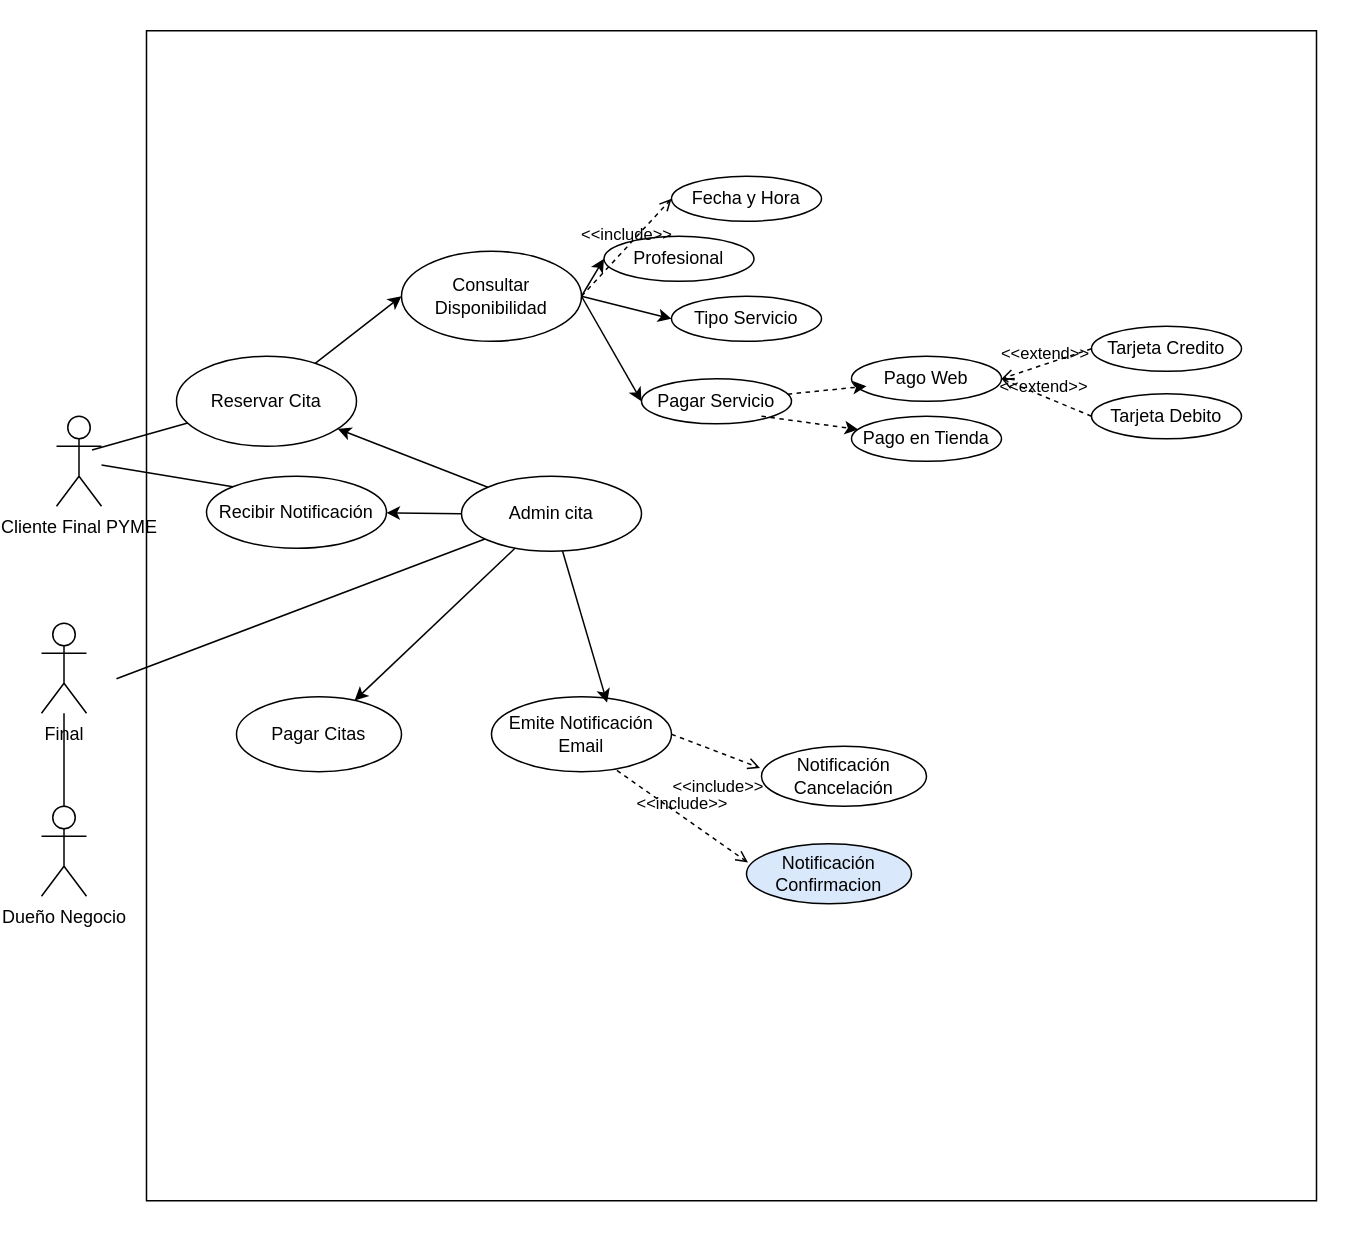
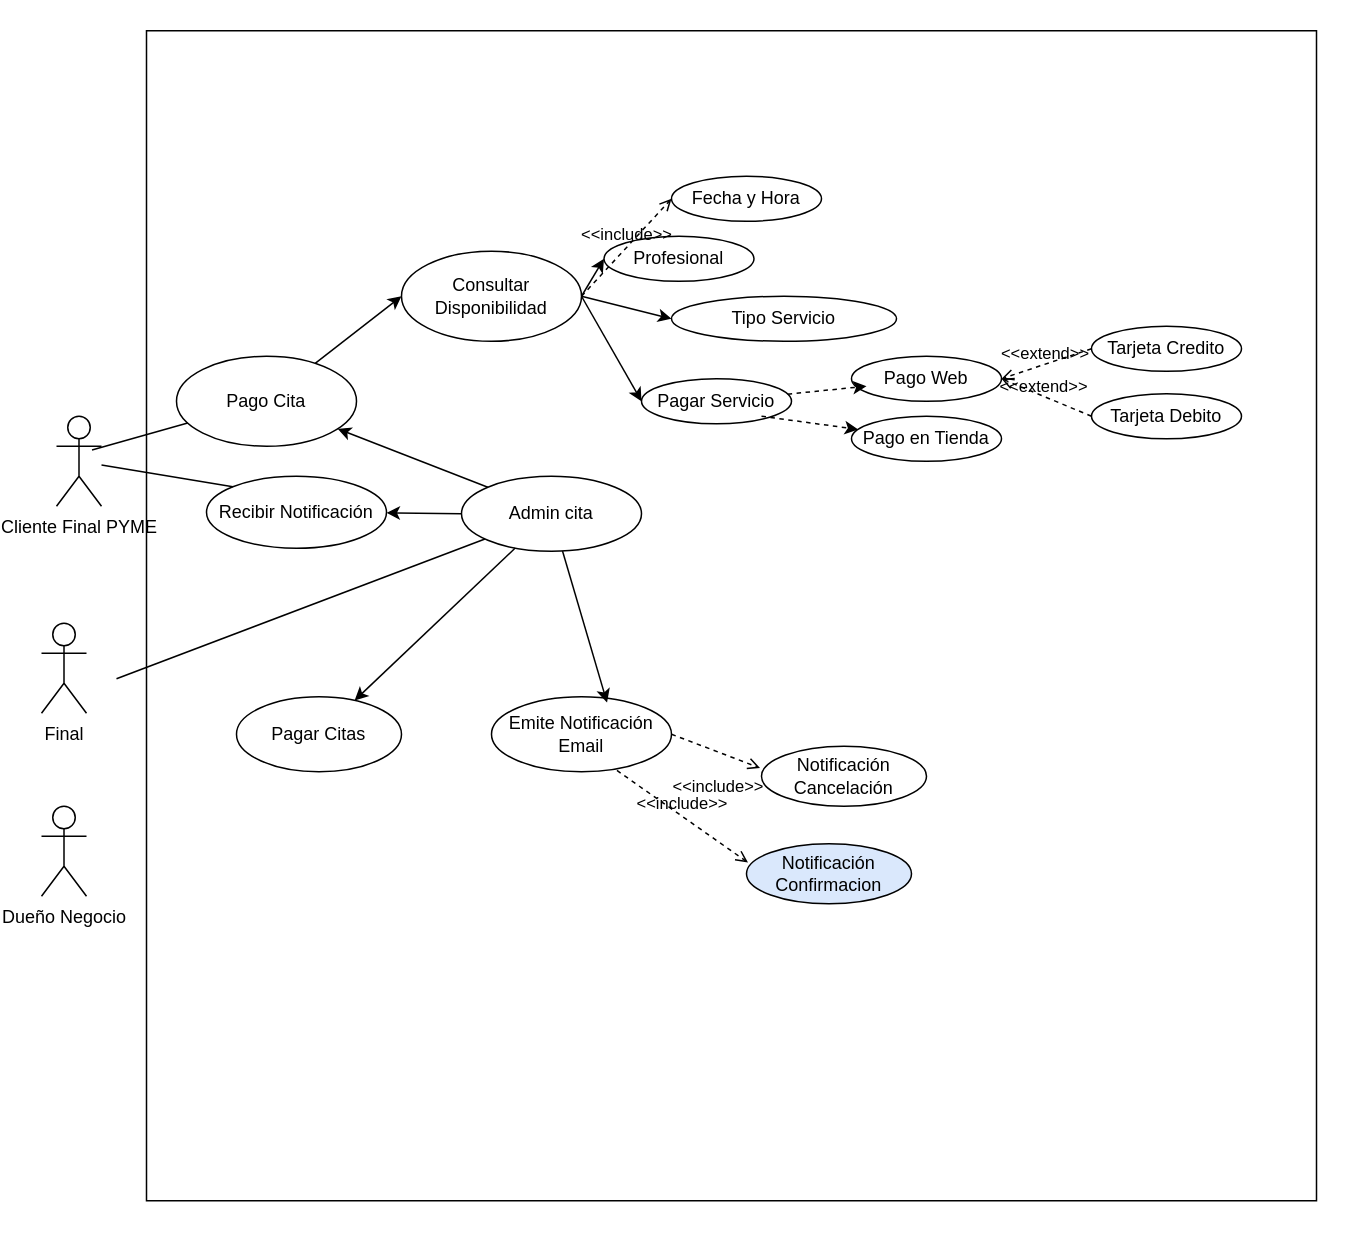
node "Tipo Servicio": size 150x45 -> 225x45
node "Reservar Cita": label "Reservar Cita" -> "Pago Cita"
edge "Final" -- "Dueño Negocio": removed
